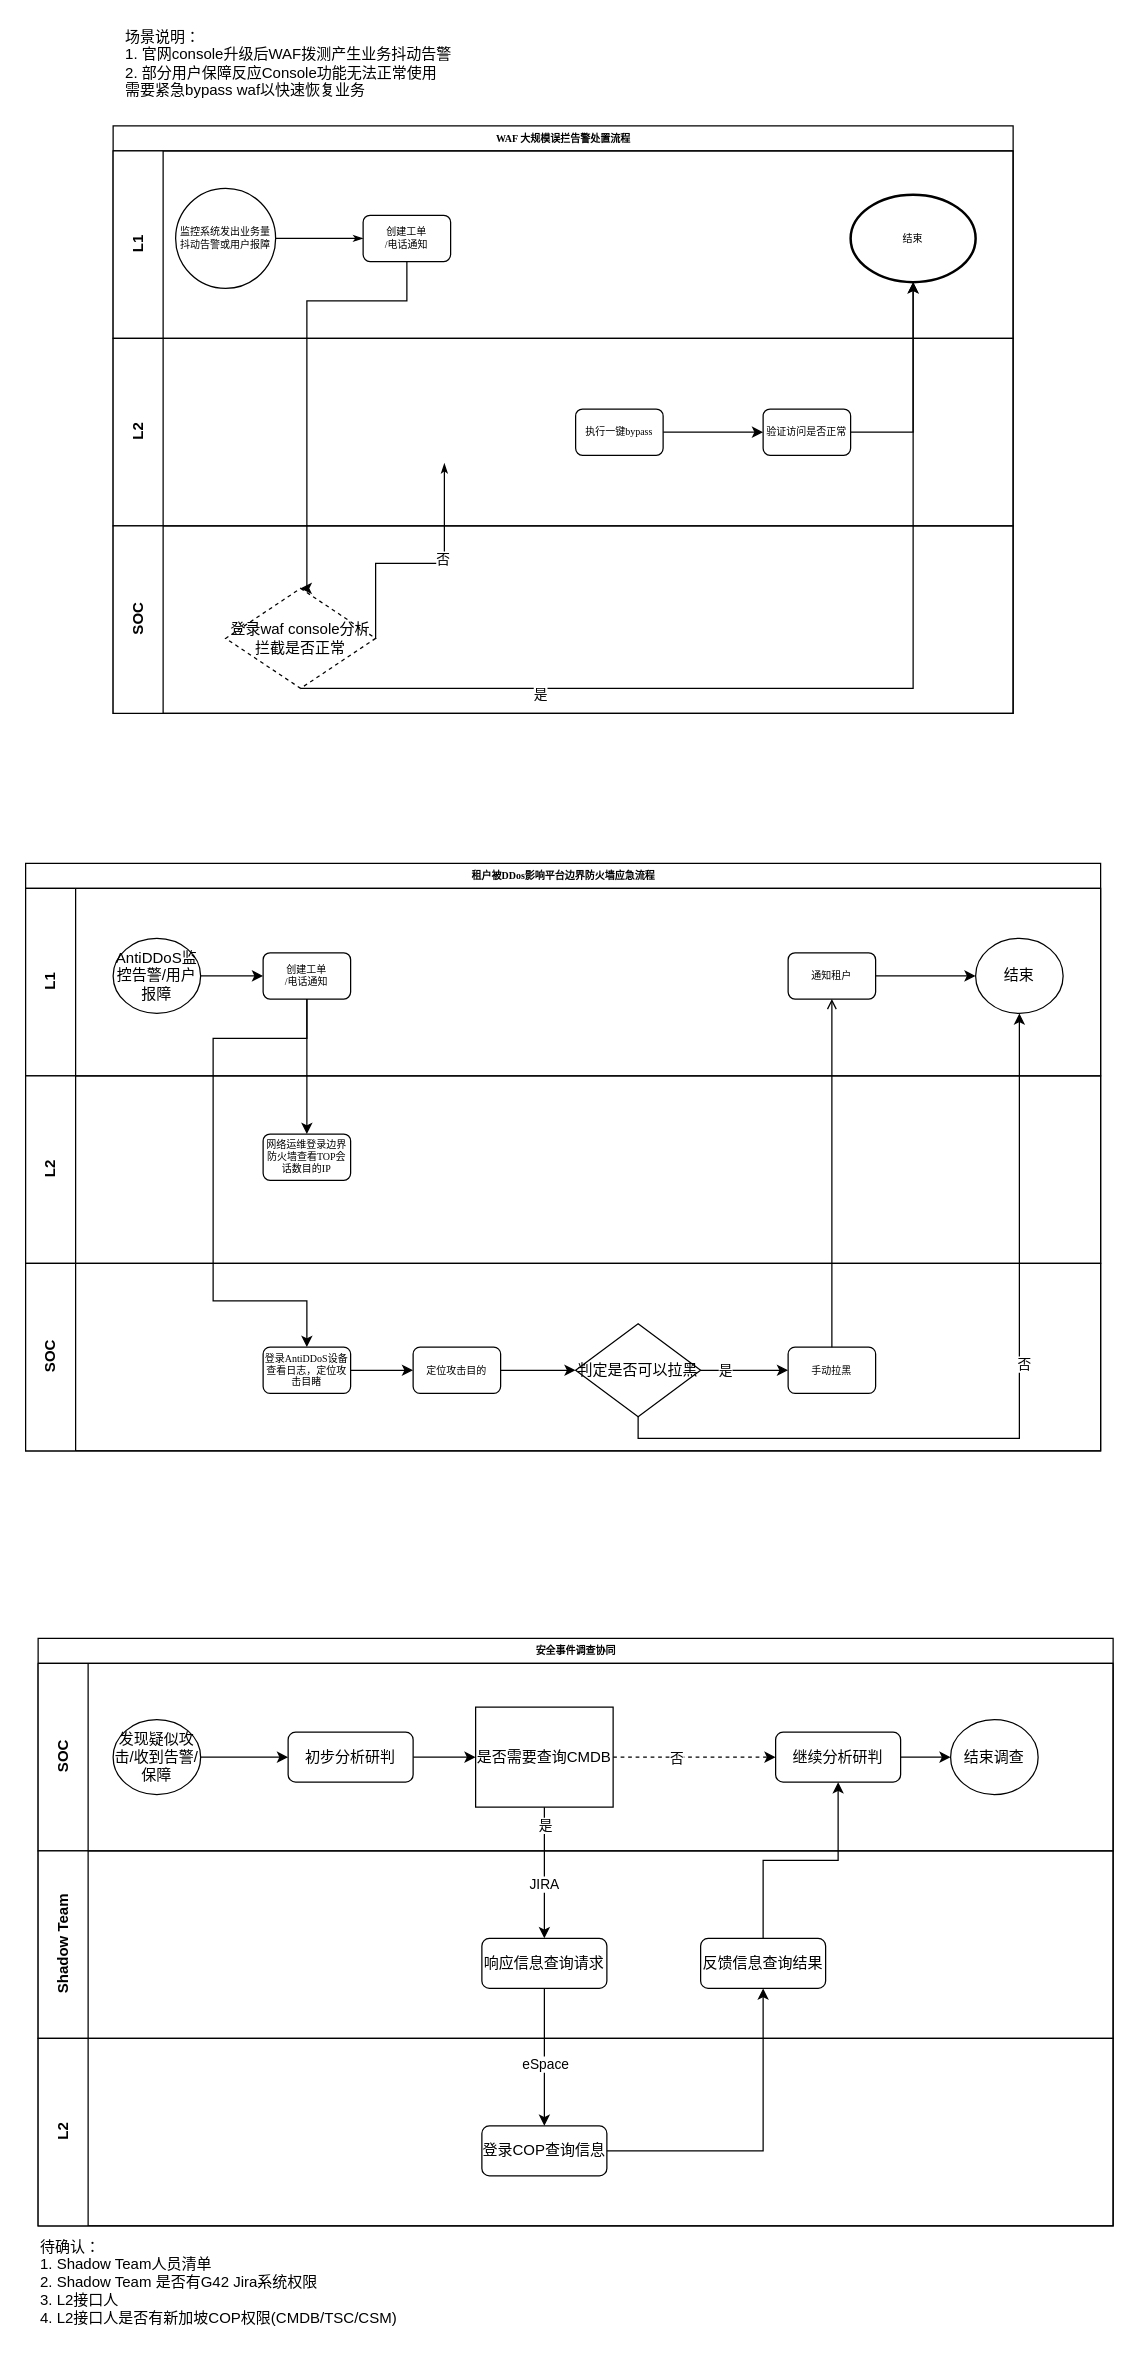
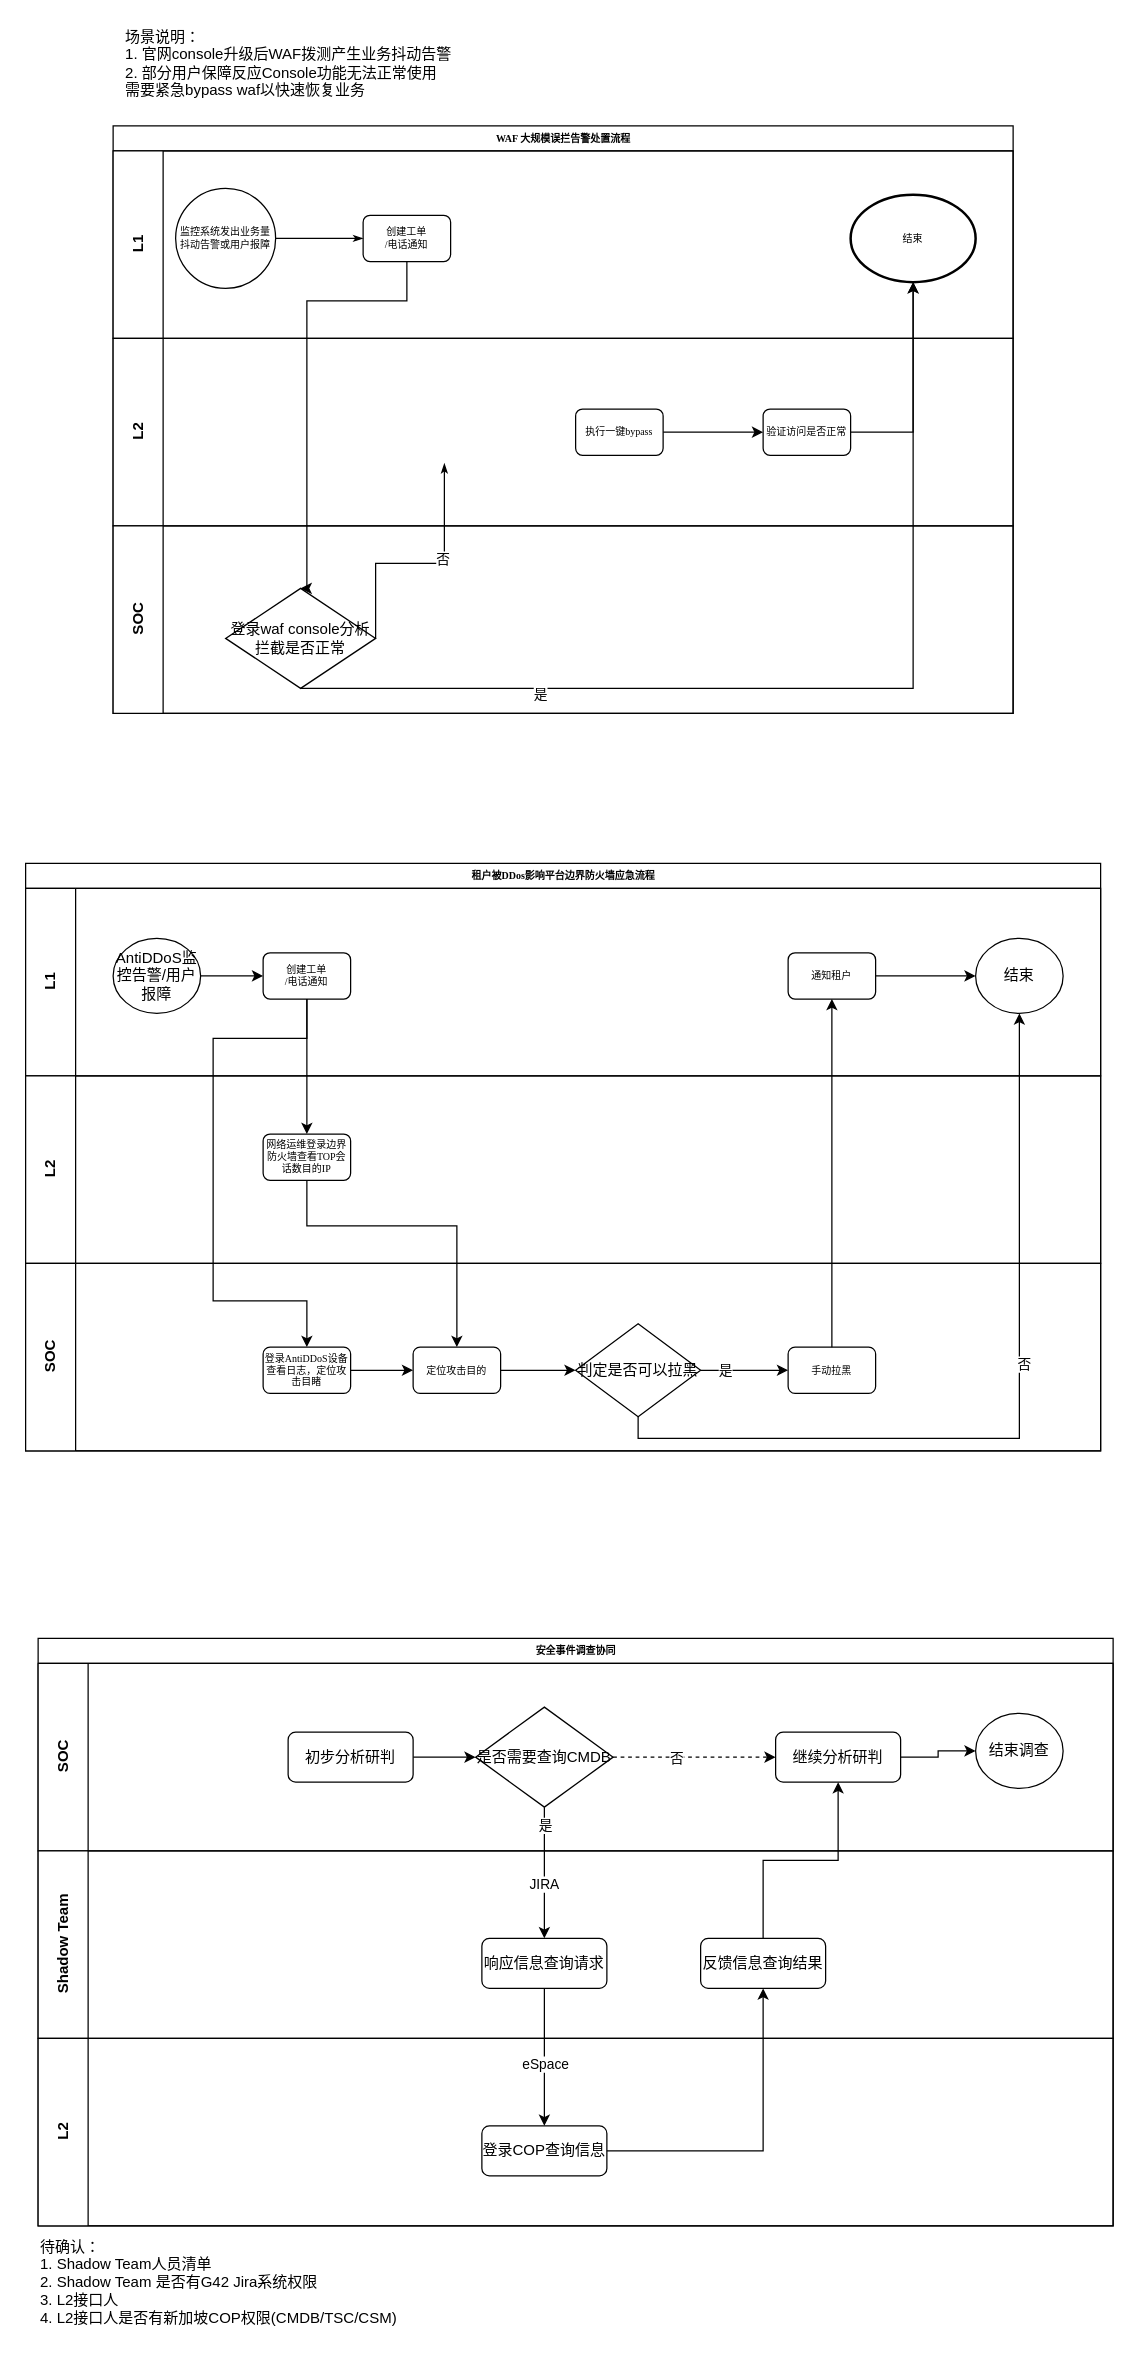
node "登录waf console分析拦截是否正常": style dashed -> solid
edge "手动拉黑" -> "通知租户": arrowhead open -> classic
edge "网络运维登录边界防火墙查看TOP会话数目的IP" -> "定位攻击目的": added
node "发现疑似攻击/收到告警/保障": removed
edge "发现疑似攻击/收到告警/保障" -> "初步分析研判": removed
node "是否需要查询CMDB": shape rectangle -> diamond
node "结束调查": moved (994, 1757) -> (1019, 1751)
